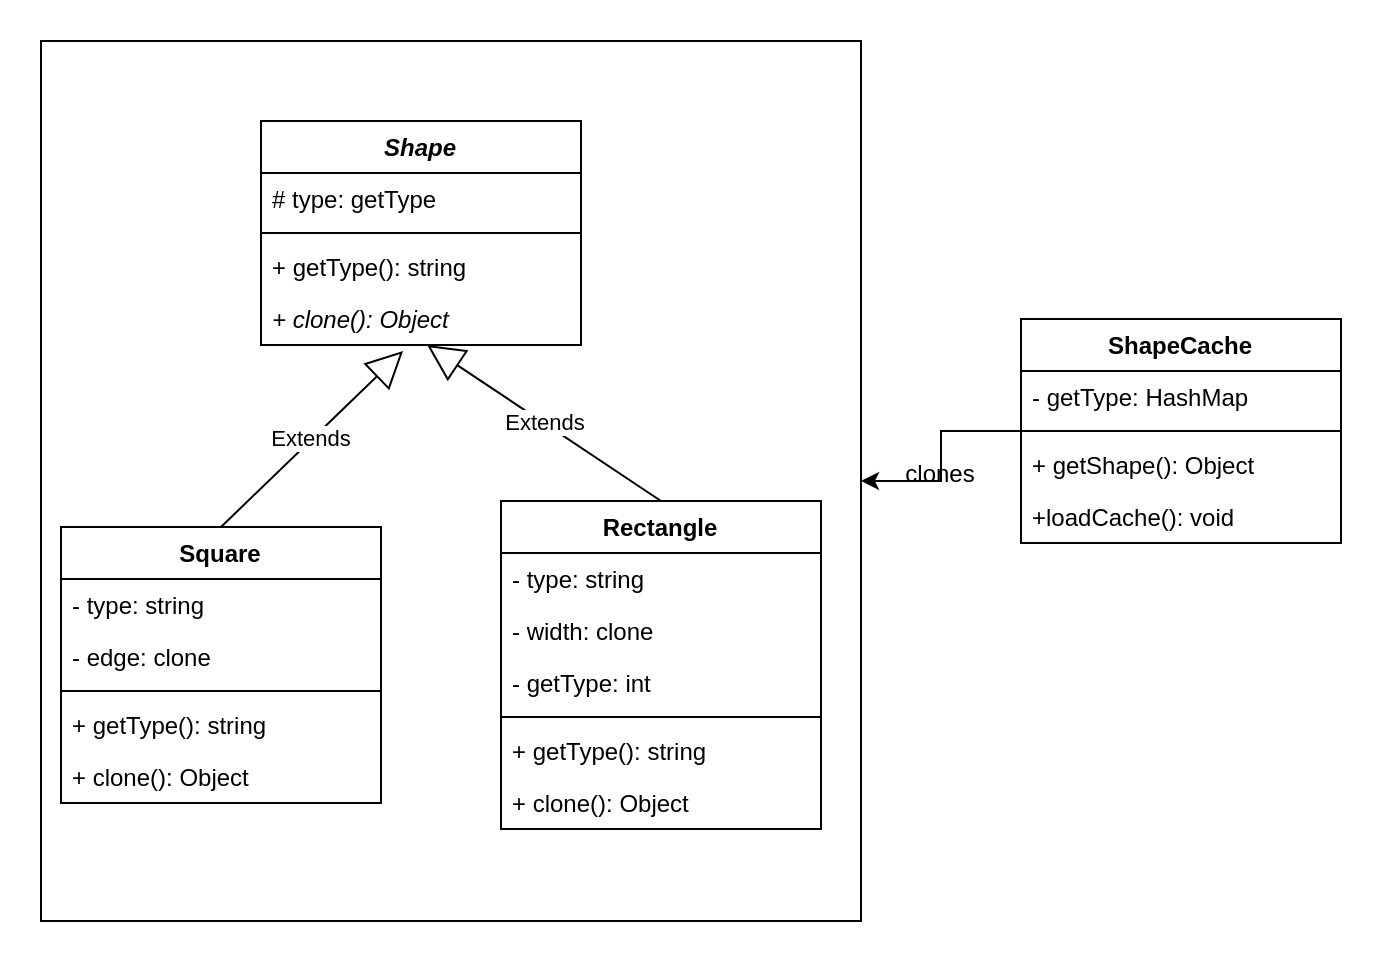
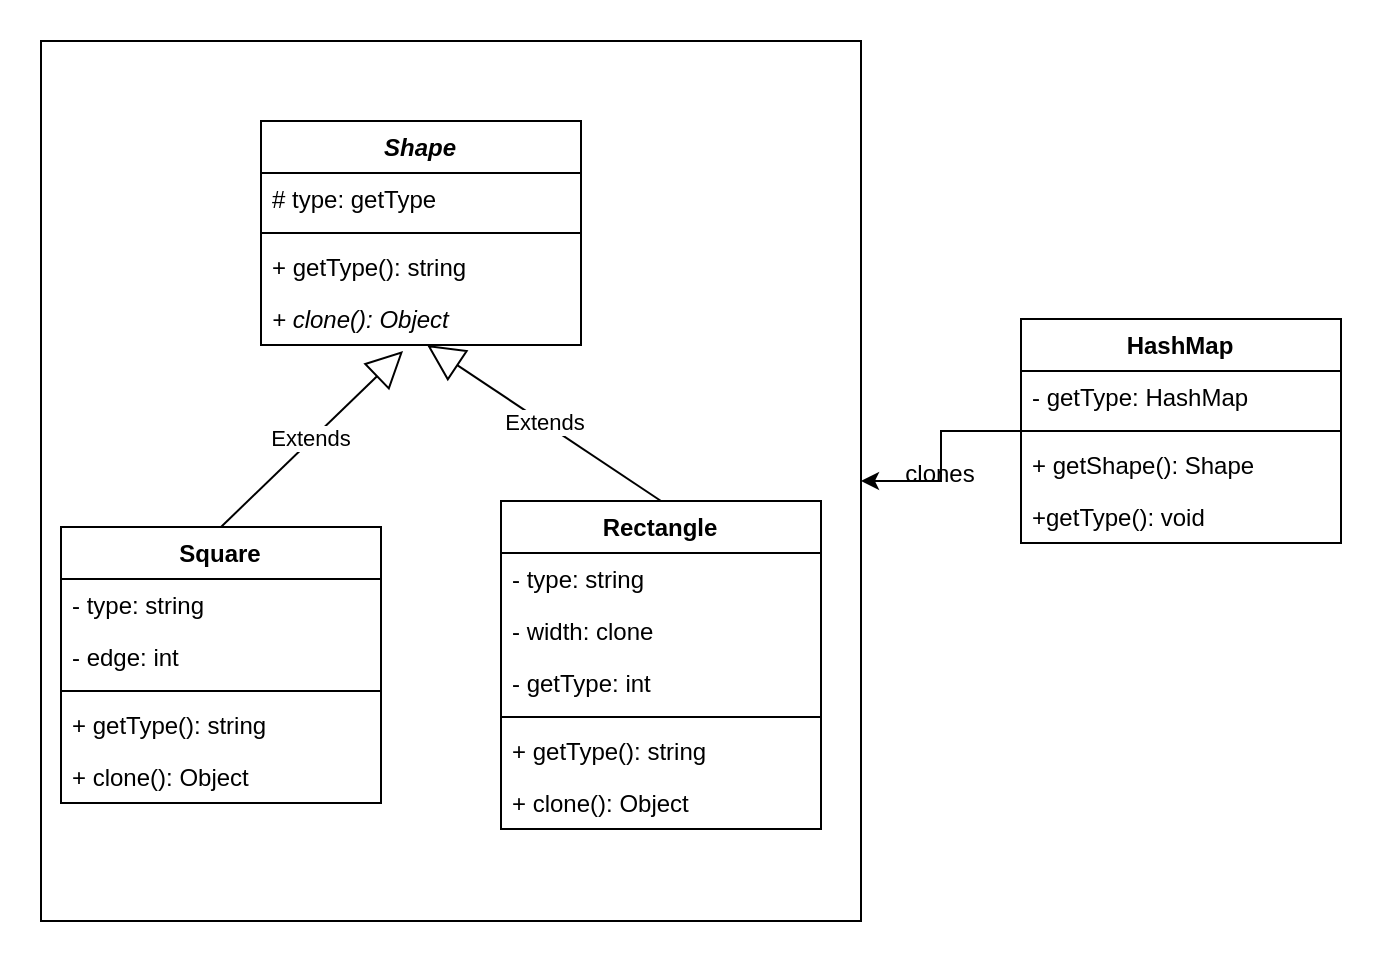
node "ShapeCache": label "ShapeCache" -> "HashMap"
node "+ getShape(): Object": label "+ getShape(): Object" -> "+ getShape(): Shape"
node "+loadCache(): void": label "+loadCache(): void" -> "+getType(): void"
node "- edge: clone": label "- edge: clone" -> "- edge: int"
